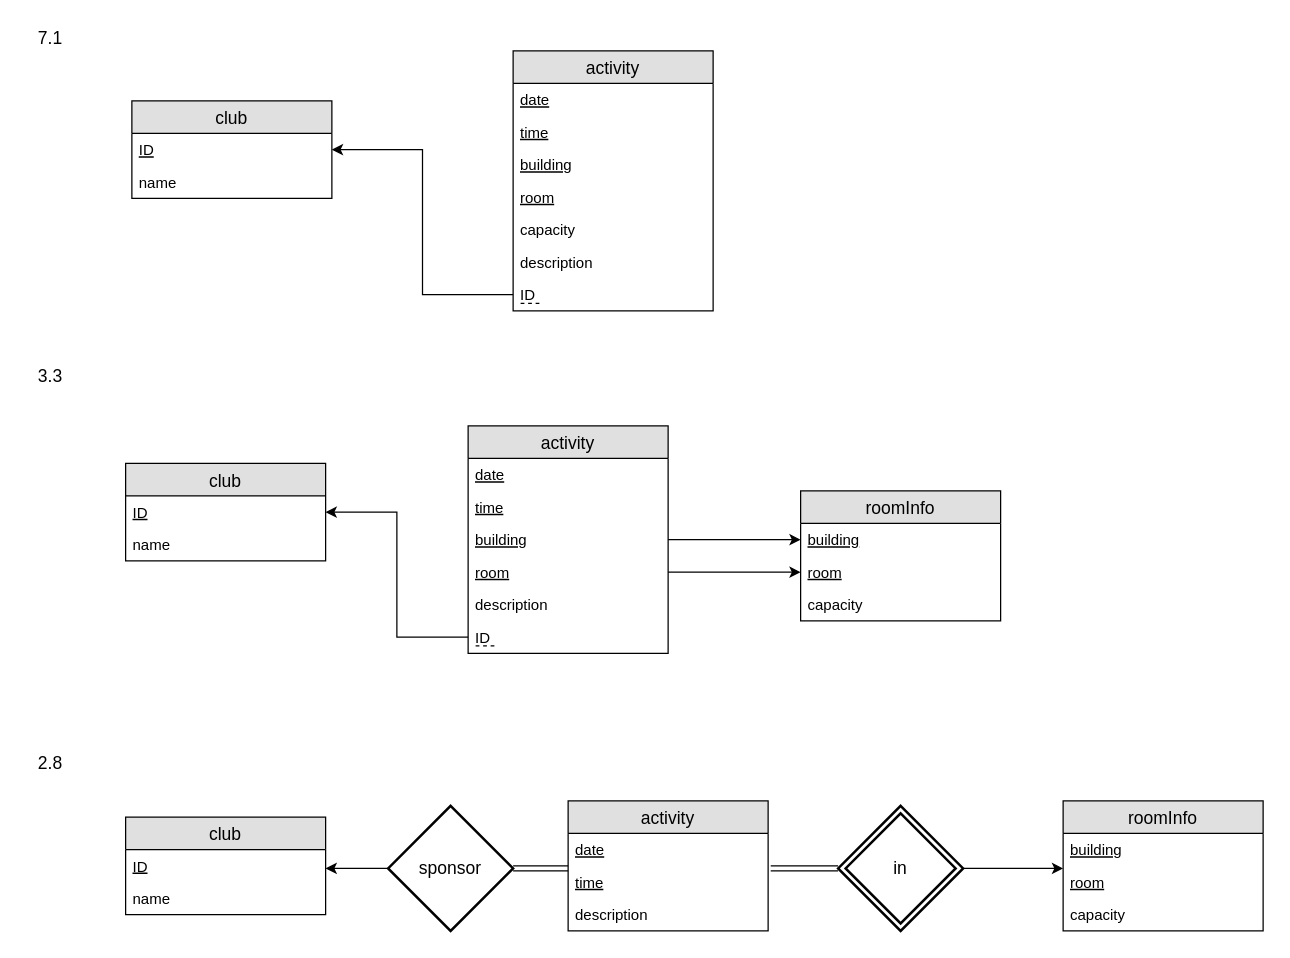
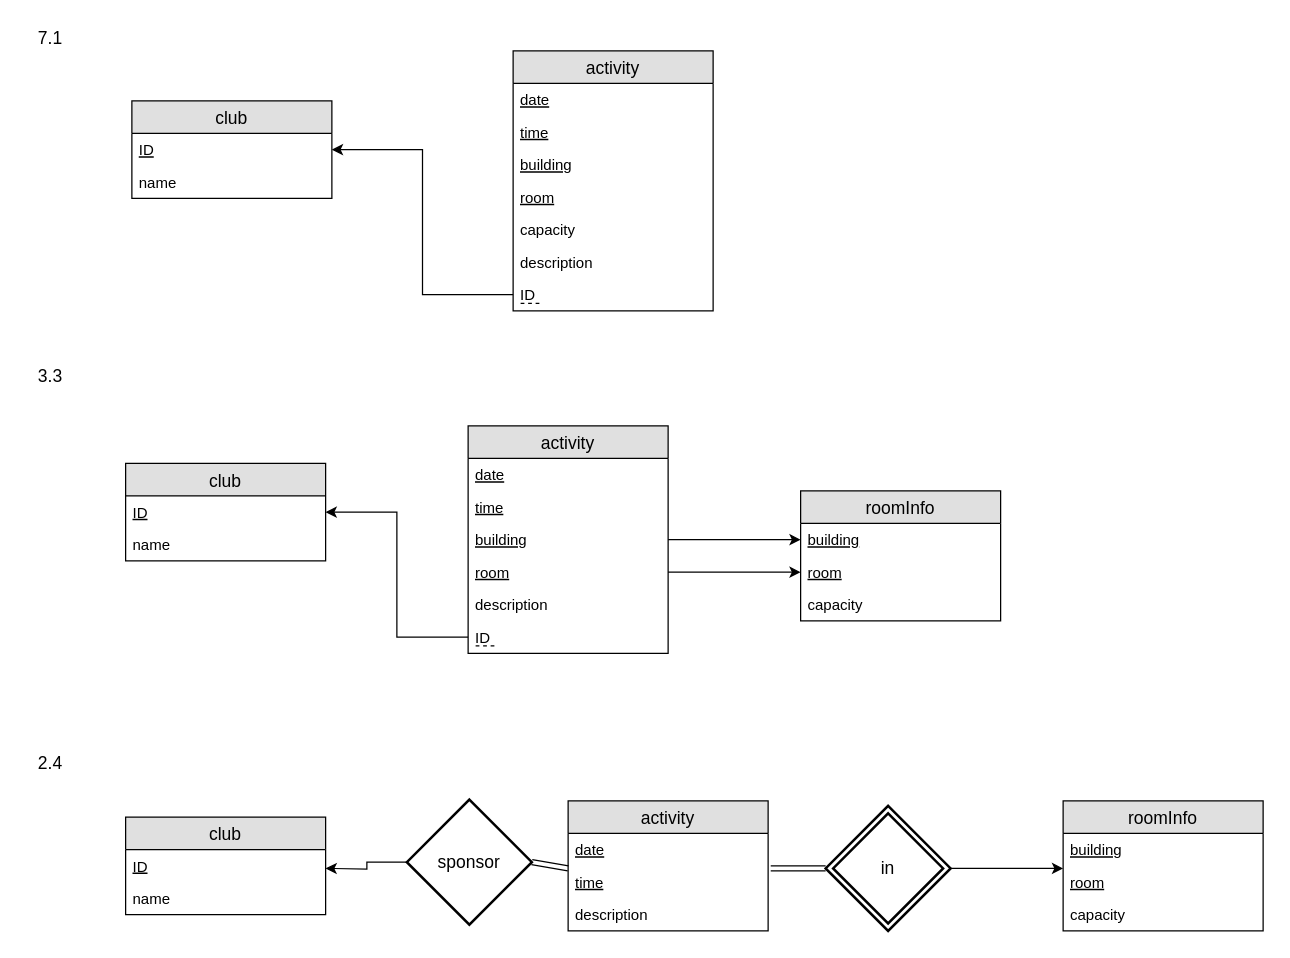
node "2.8": label "2.8" -> "2.4"
node "sponsor": moved (451, 868) -> (469, 862)
node "in": moved (901, 868) -> (888, 868)
